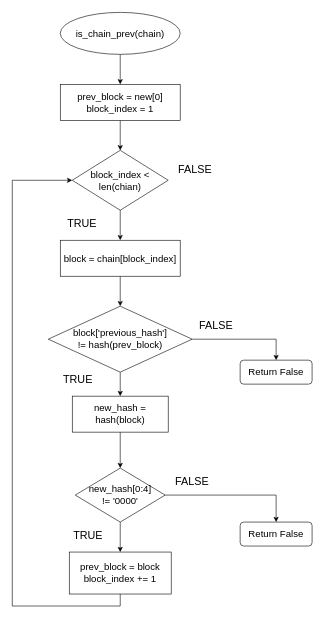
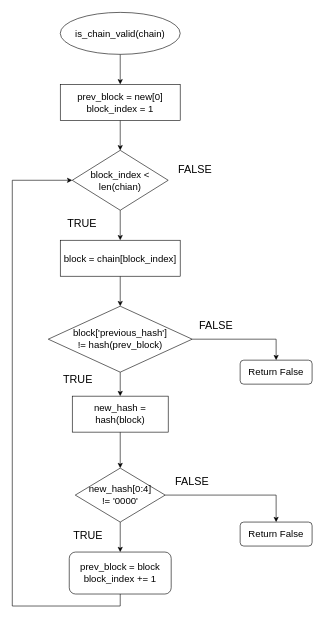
node "is_chain_prev(chain)": label "is_chain_prev(chain)" -> "is_chain_valid(chain)"
node "prev_block = block block_index += 1": shape rectangle -> rounded rectangle
